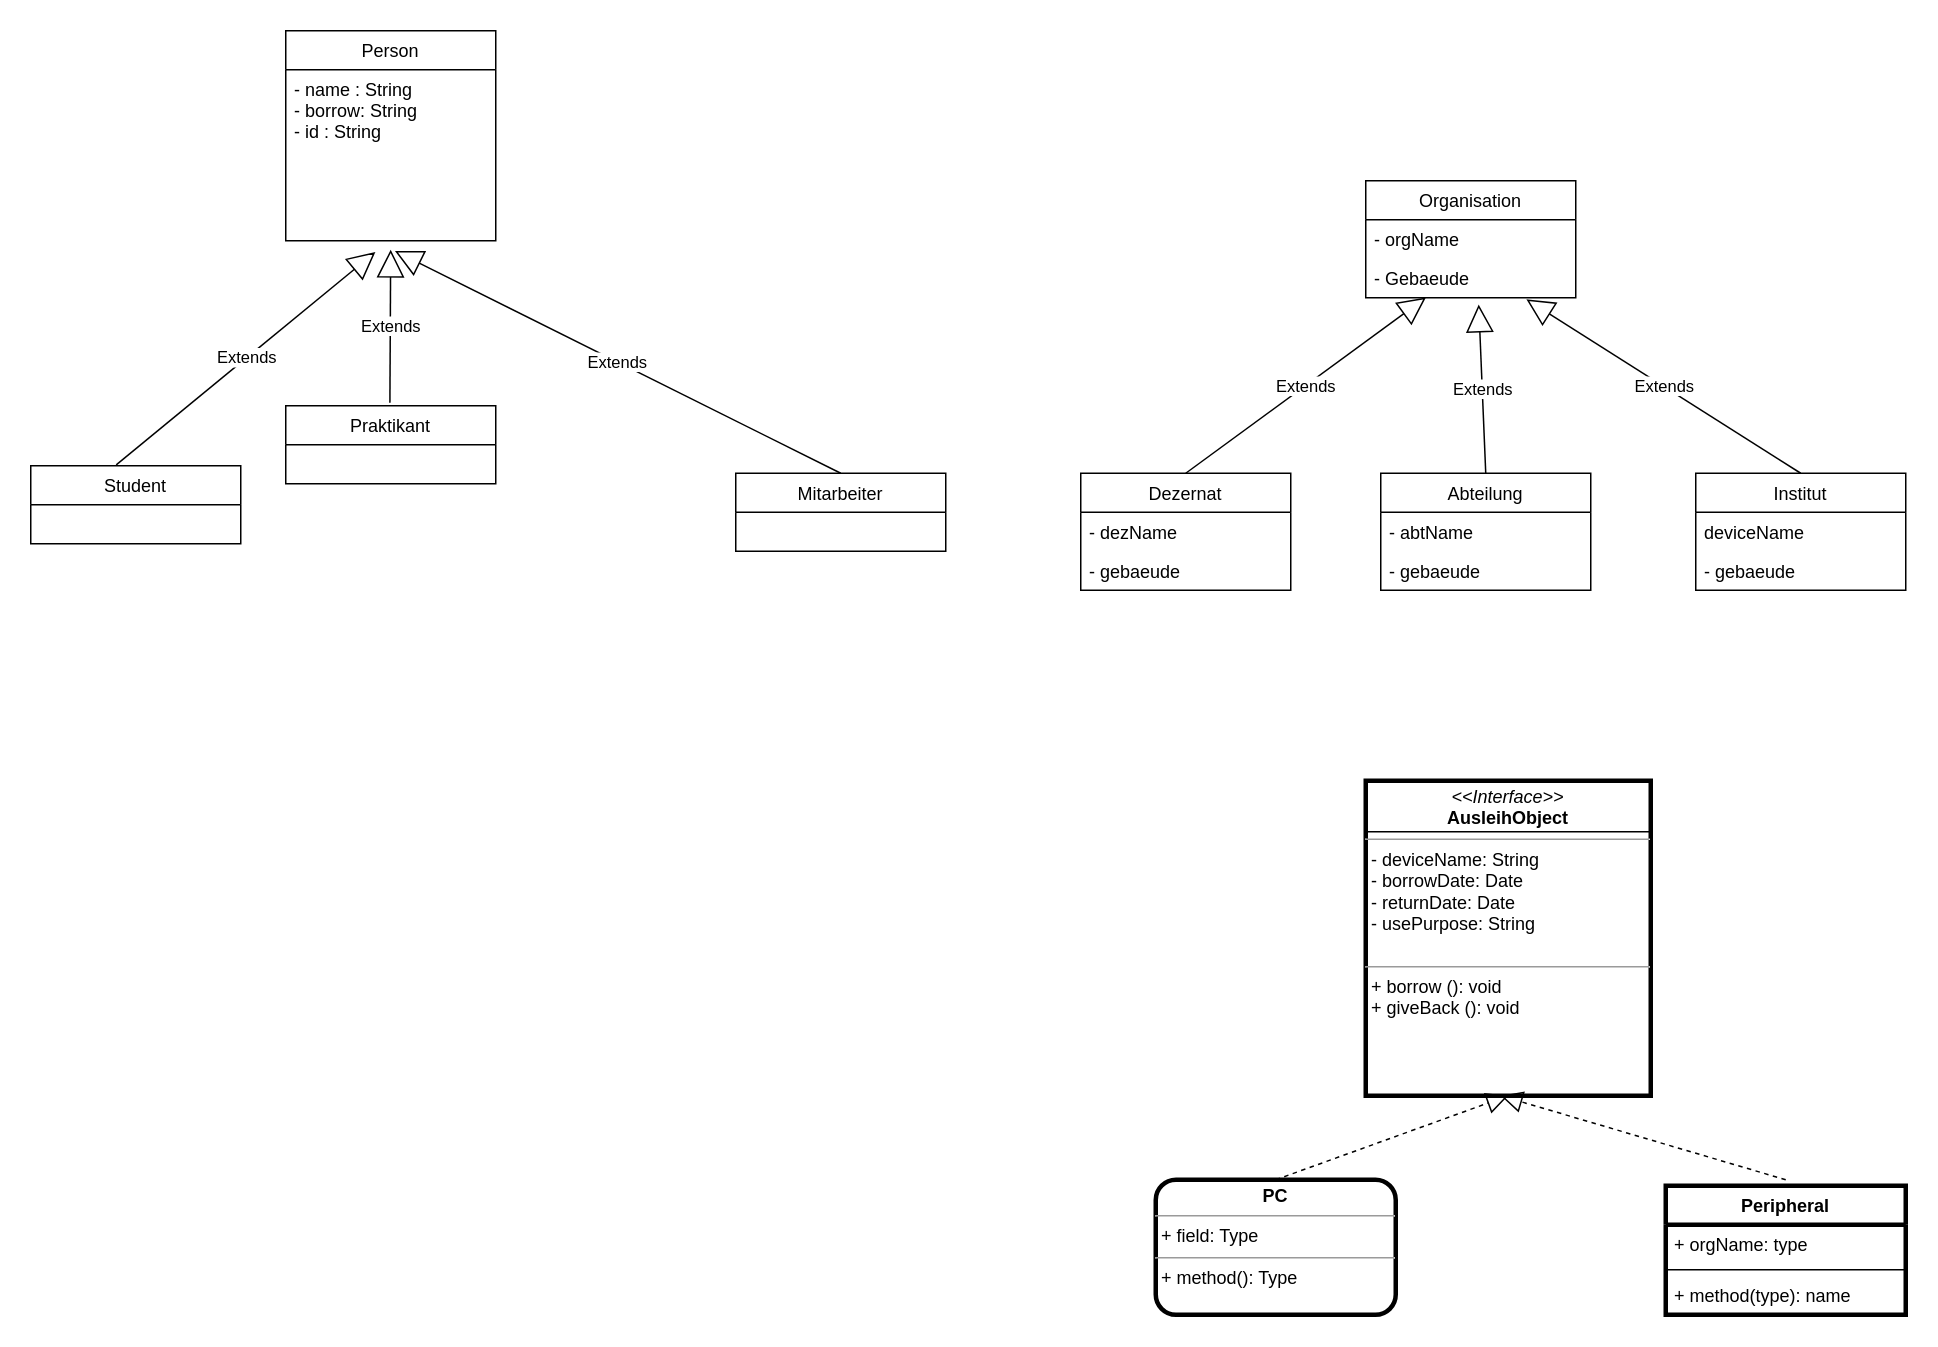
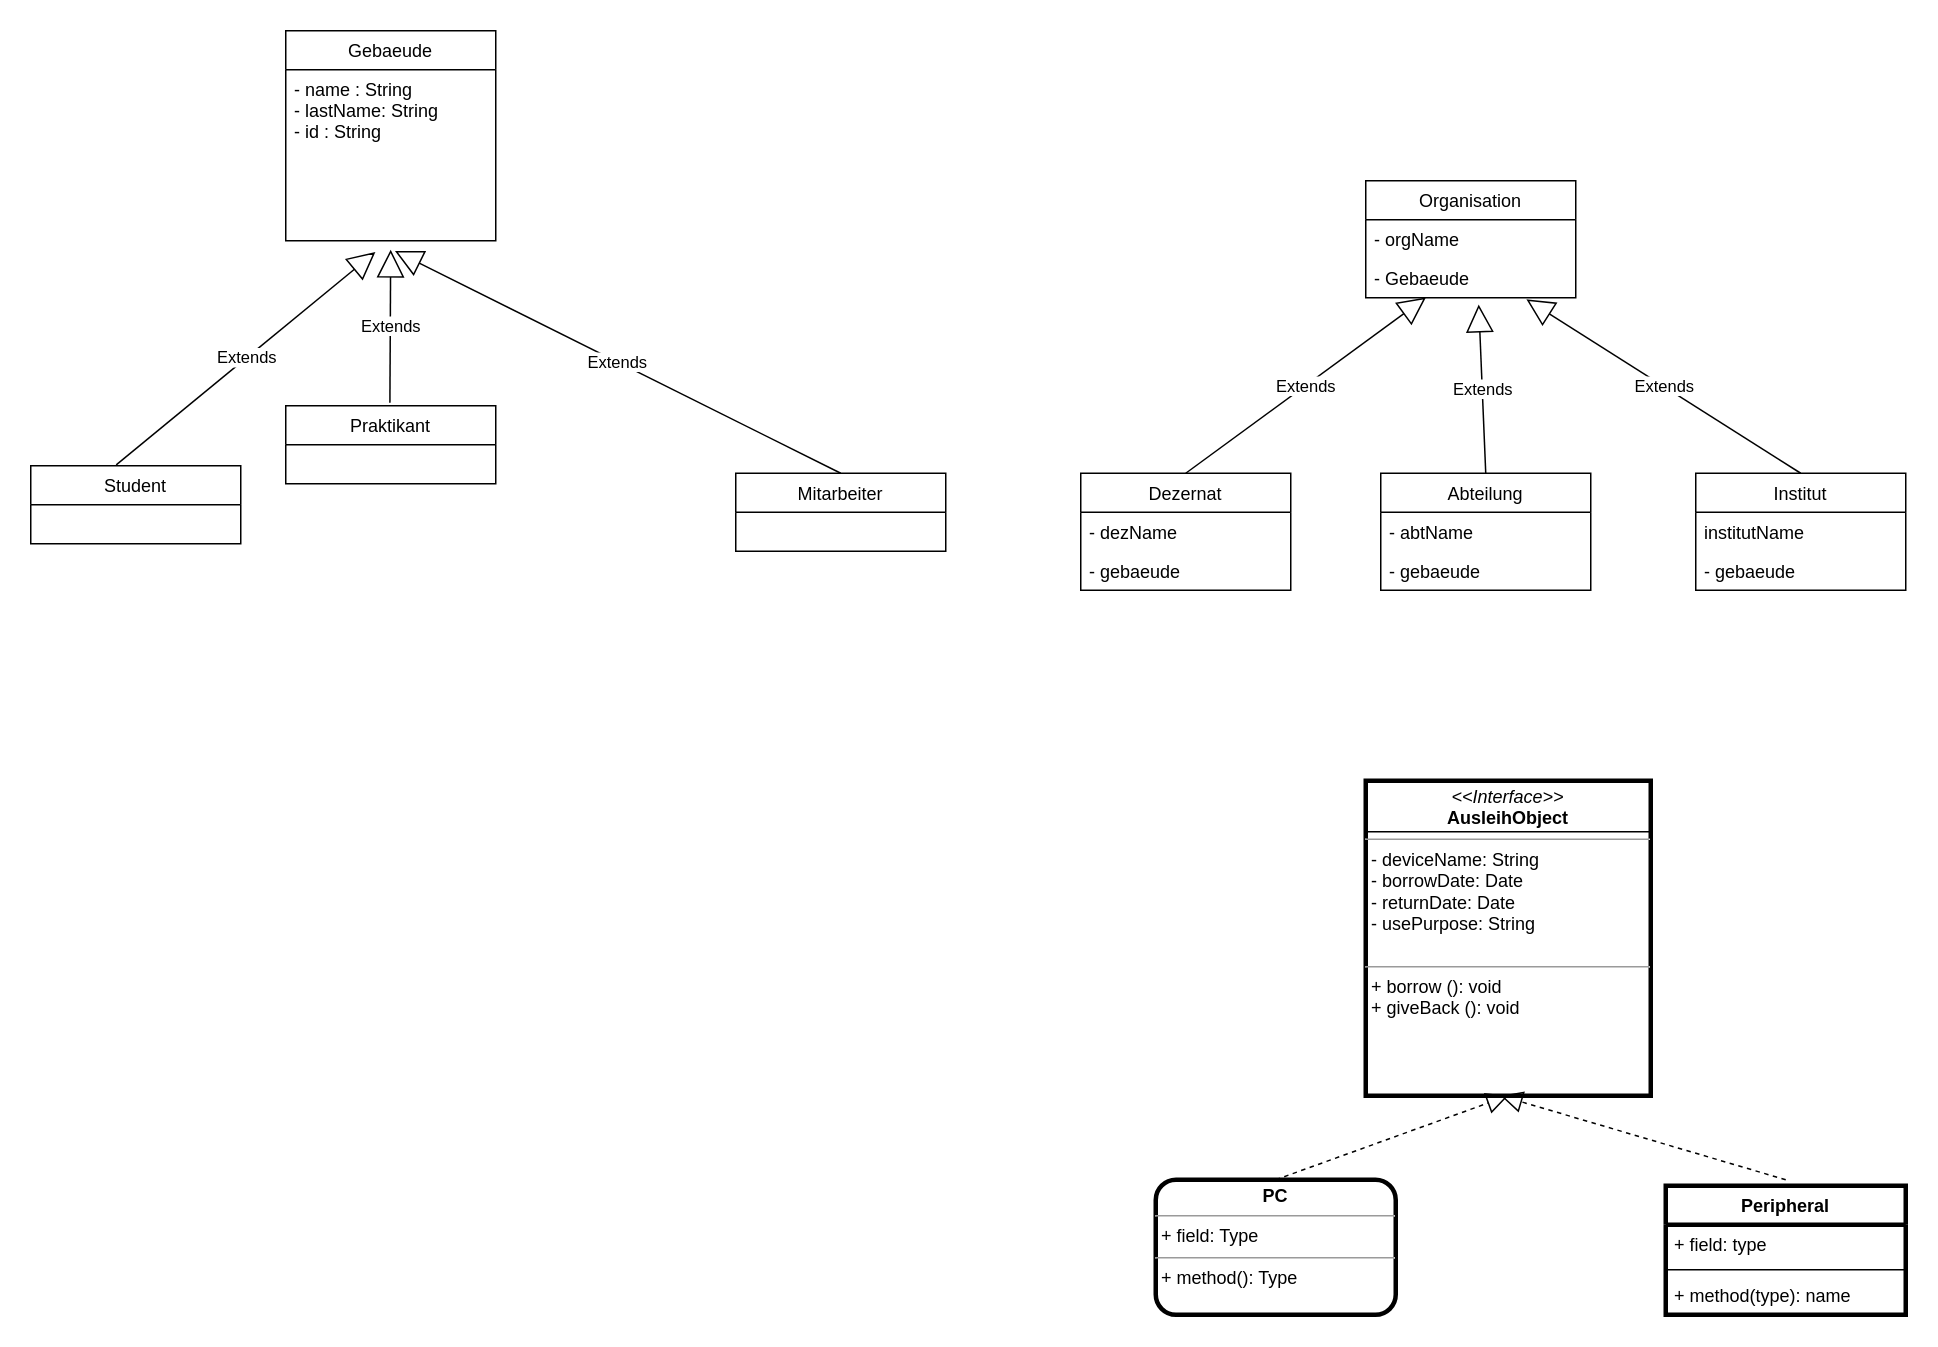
node "Person": label "Person" -> "Gebaeude"
node "- name : String - borrow: String - id : String": label "- name : String - borrow: String - id : String" -> "- name : String - lastName: String - id : String"
node "deviceName": label "deviceName" -> "institutName"
node "+ orgName: type": label "+ orgName: type" -> "+ field: type"
